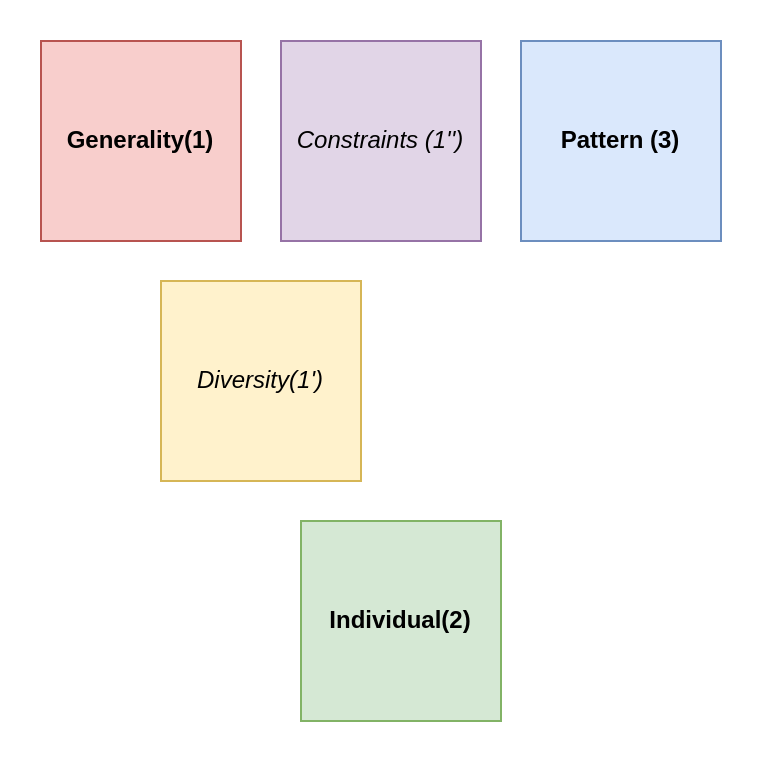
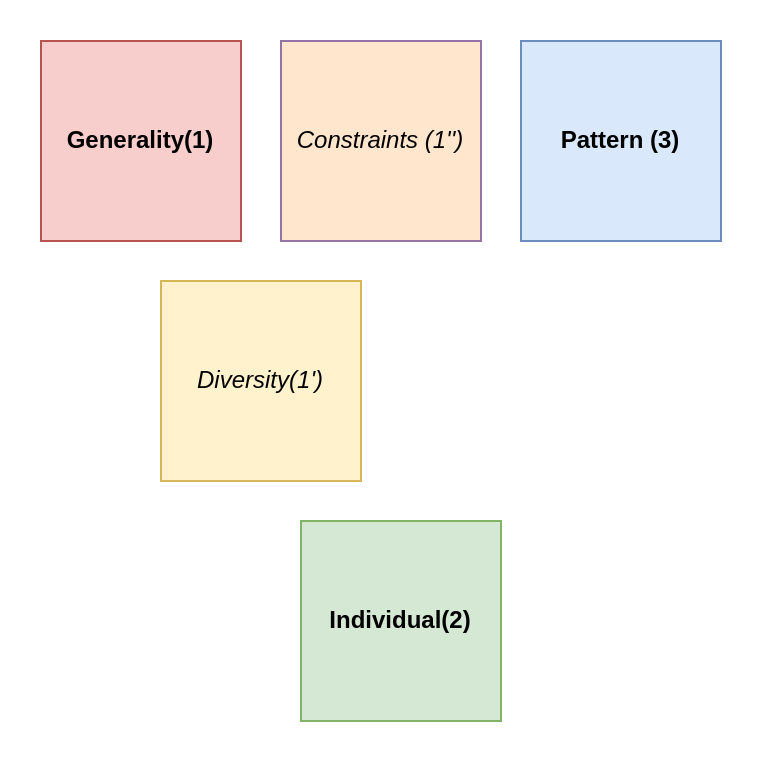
node "Constraints (1'')": fillcolor #e1d5e7 -> #ffe6cc
